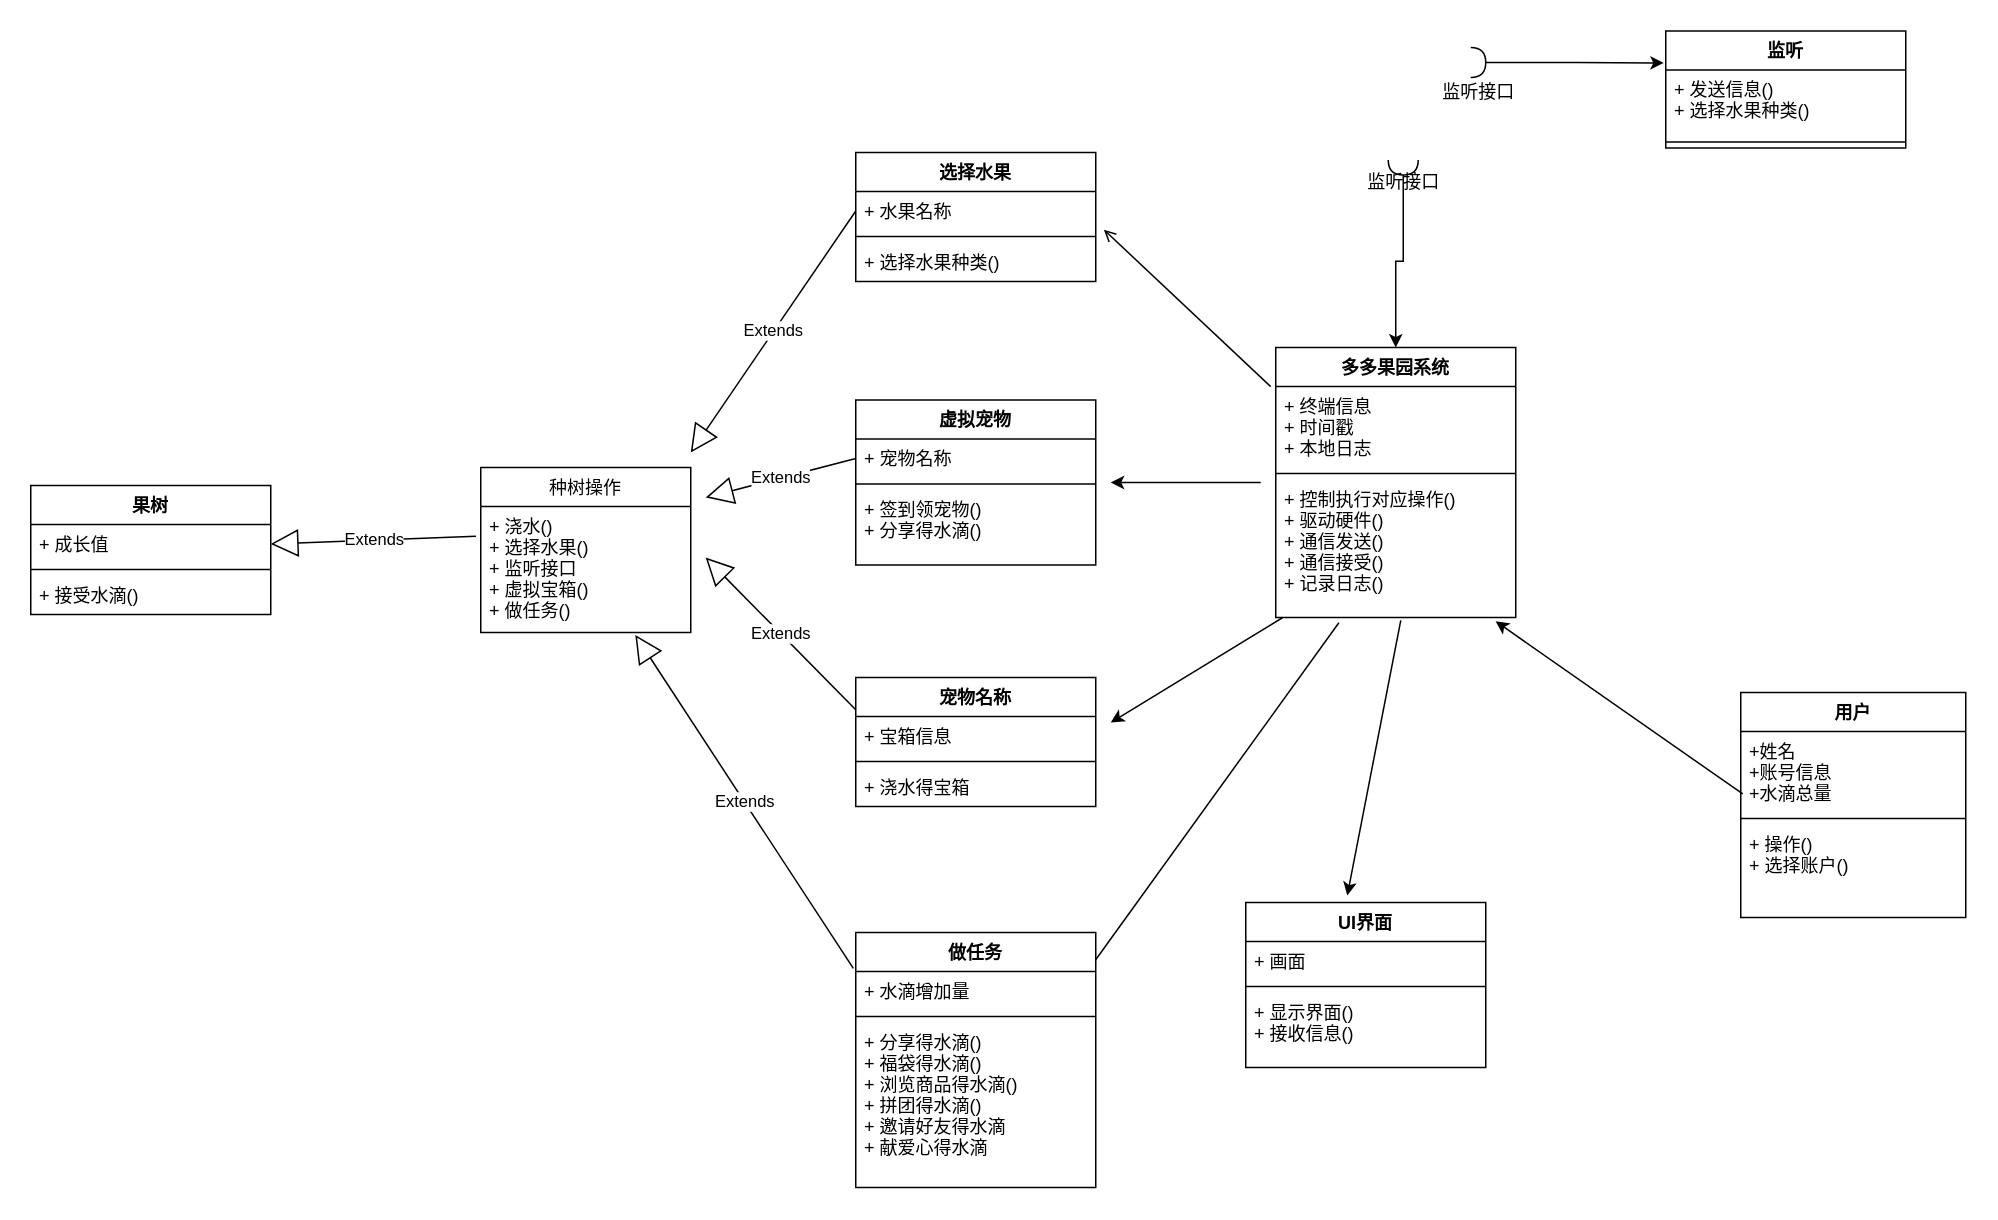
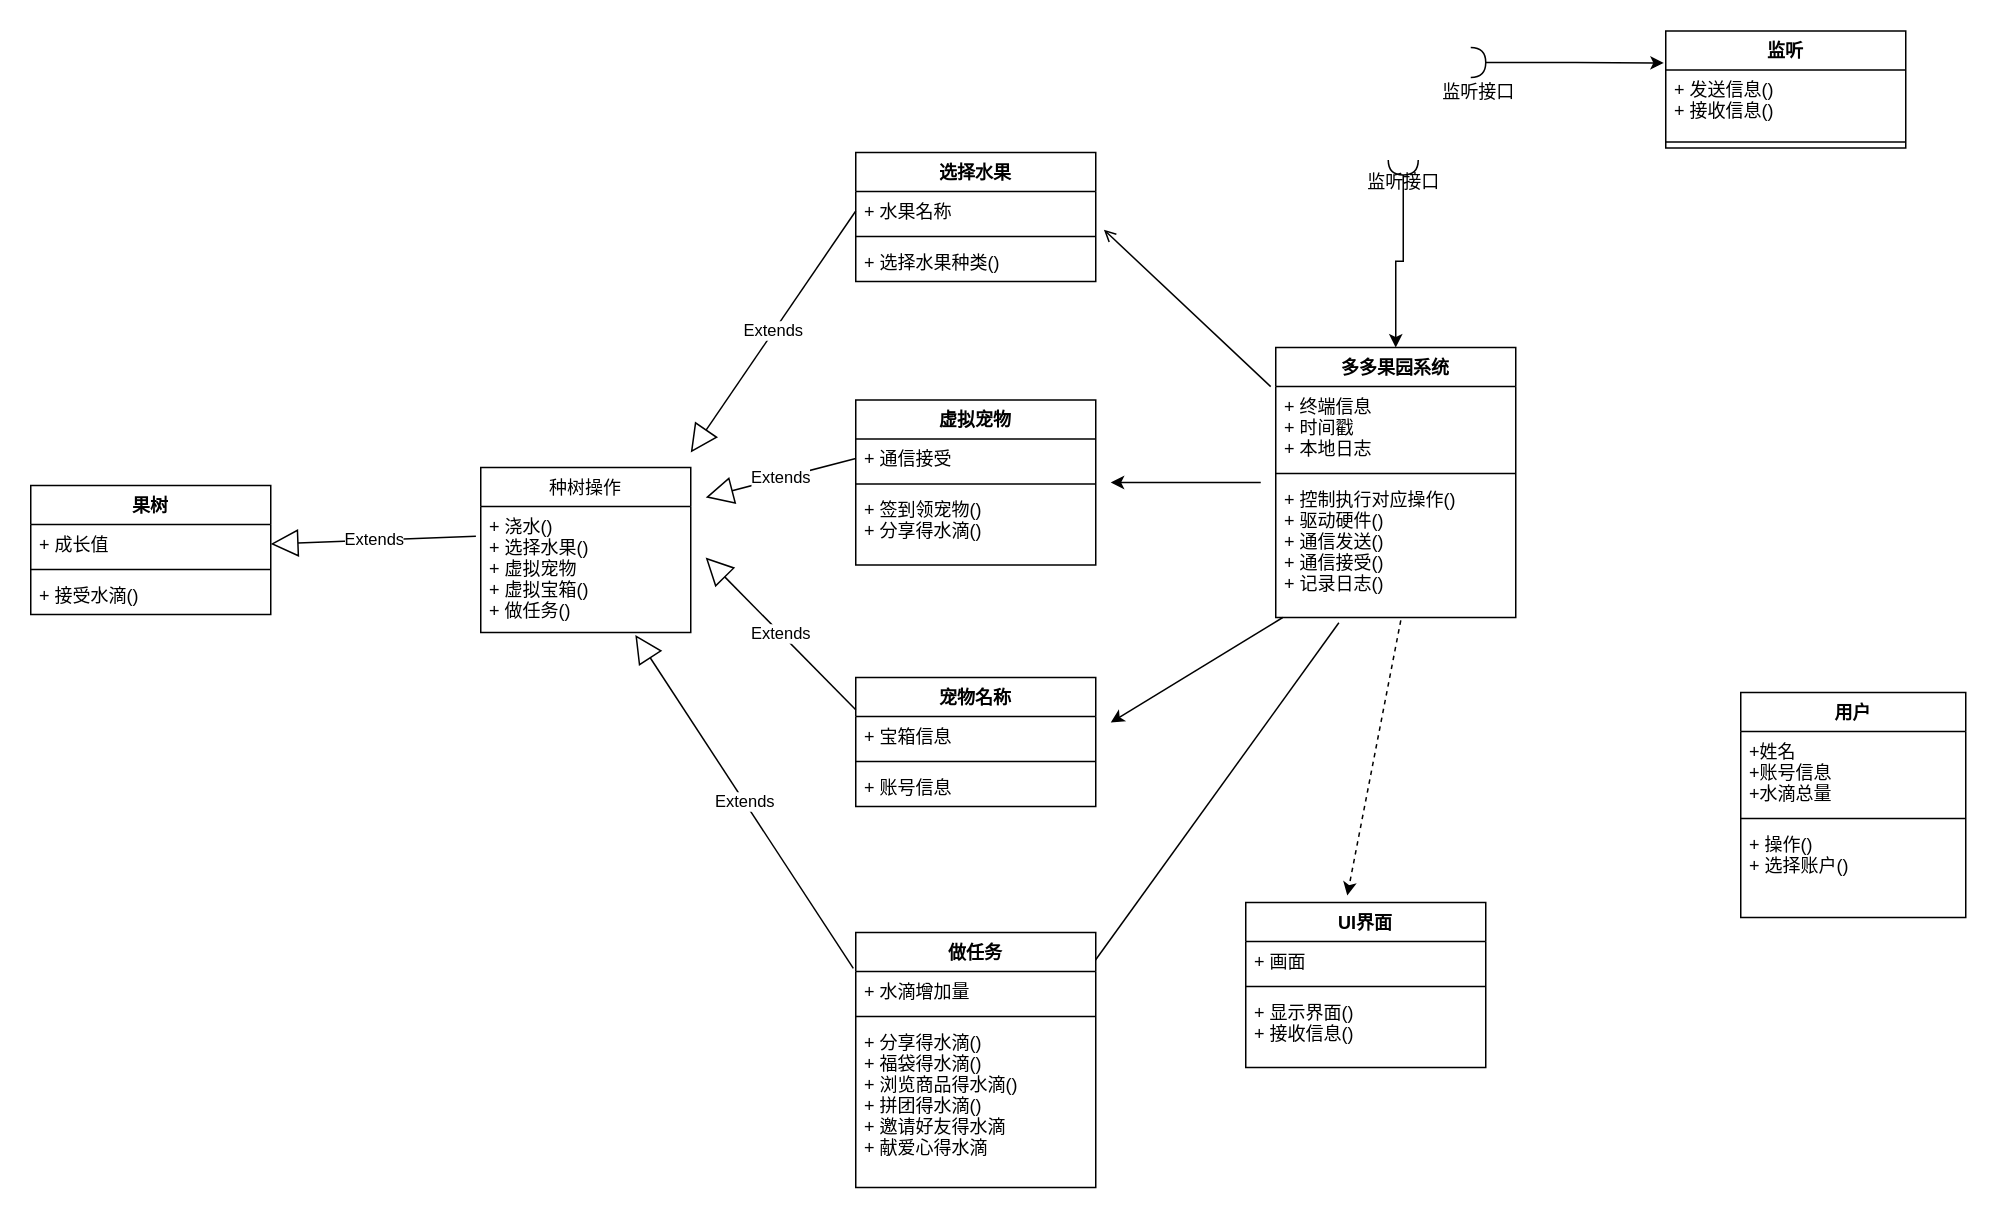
node "+ 发送信息() + 选择水果种类()": label "+ 发送信息() + 选择水果种类()" -> "+ 发送信息() + 接收信息()"
node "+ 宠物名称": label "+ 宠物名称" -> "+ 通信接受"
node "+ 浇水() + 选择水果() + 监听接口 + 虚拟宝箱() + 做任务()": label "+ 浇水() + 选择水果() + 监听接口 + 虚拟宝箱() + 做任务()" -> "+ 浇水() + 选择水果() + 虚拟宠物 + 虚拟宝箱() + 做任务()"
edge "+姓名 +账号信息 +水滴总量" -> "+ 控制执行对应操作() + 驱动硬件() + 通信发送() + 通信接受() + 记录日志()": removed
edge "+ 控制执行对应操作() + 驱动硬件() + 通信发送() + 通信接受() + 记录日志()" -> "UI界面": style solid -> dashed
node "+ 浇水得宝箱": label "+ 浇水得宝箱" -> "+ 账号信息"
